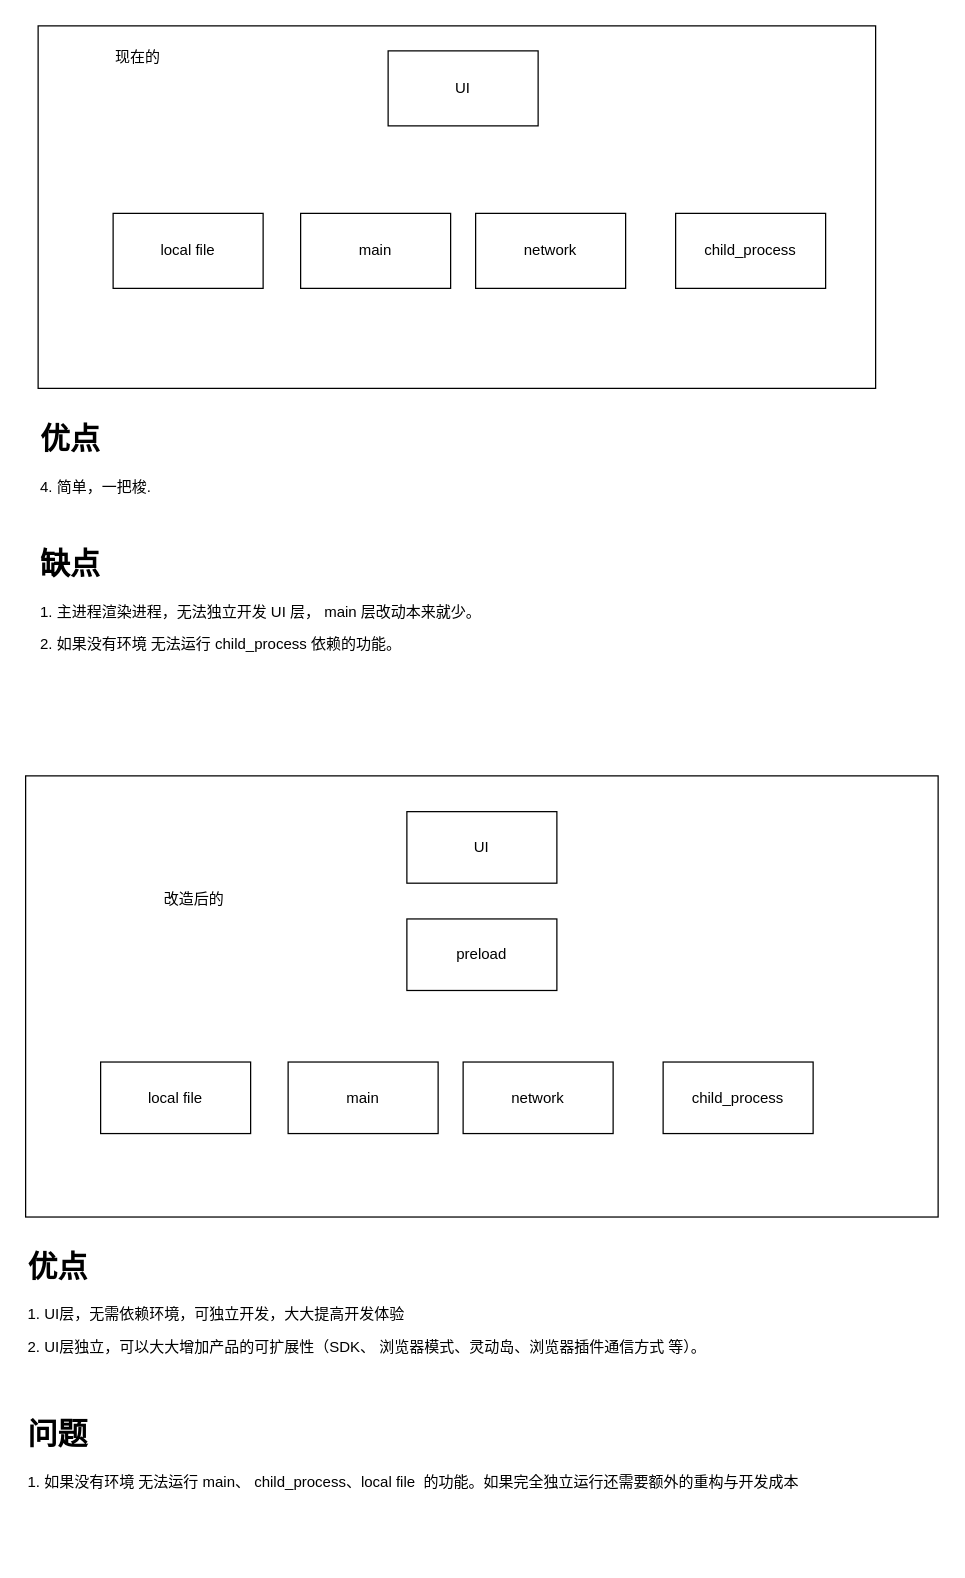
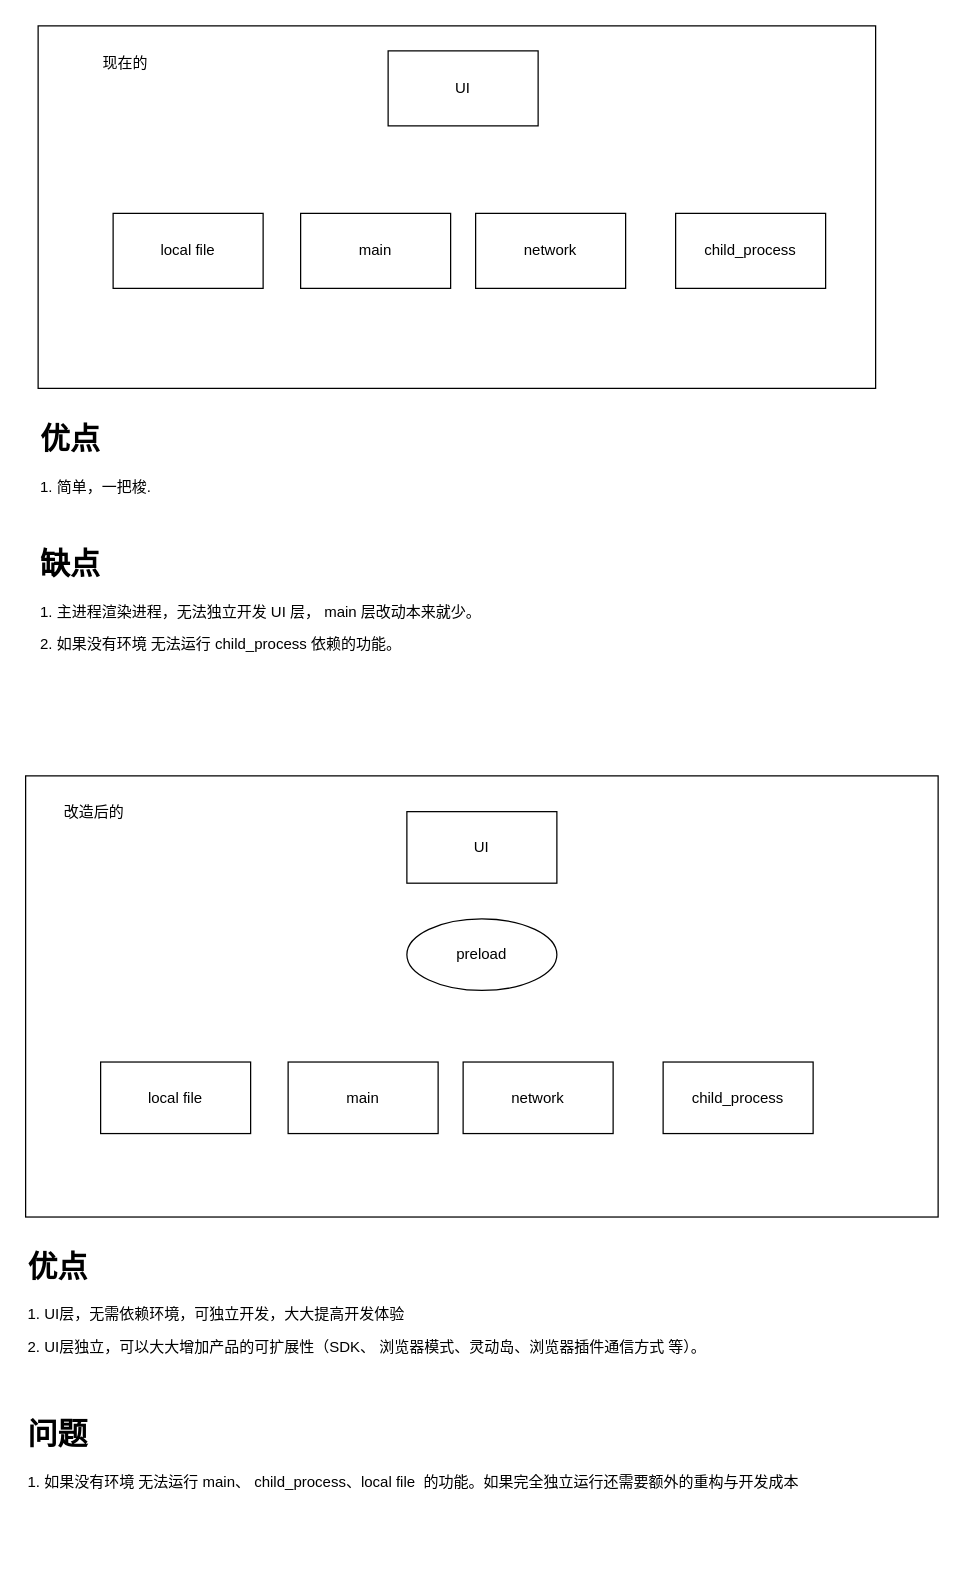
node "现在的": moved (138, 57) -> (126, 63)
node "优点4. 简单，一把梭.": label "优点4. 简单，一把梭." -> "优点1. 简单，一把梭."
node "改造后的": moved (194, 899) -> (94, 811)
node "preload": shape rectangle -> ellipse
